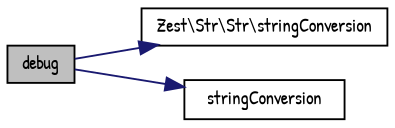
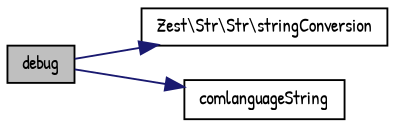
node "stringConversion": label "stringConversion" -> "comlanguageString"
